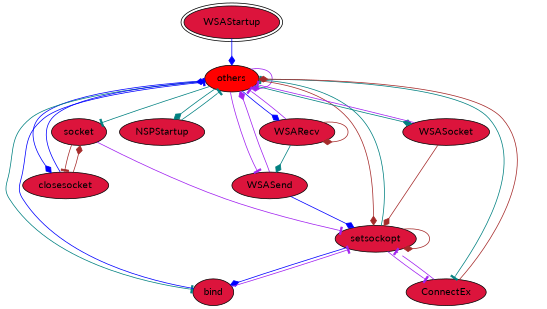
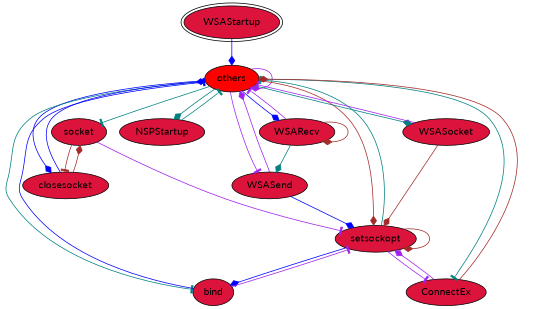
edge "ConnectEx" -> "setsockopt": arrowhead tee -> diamond
